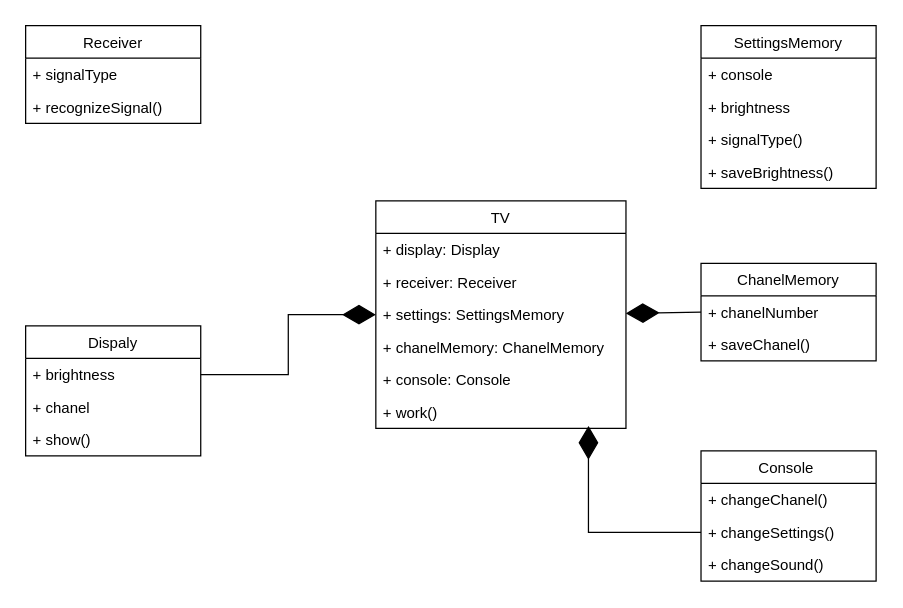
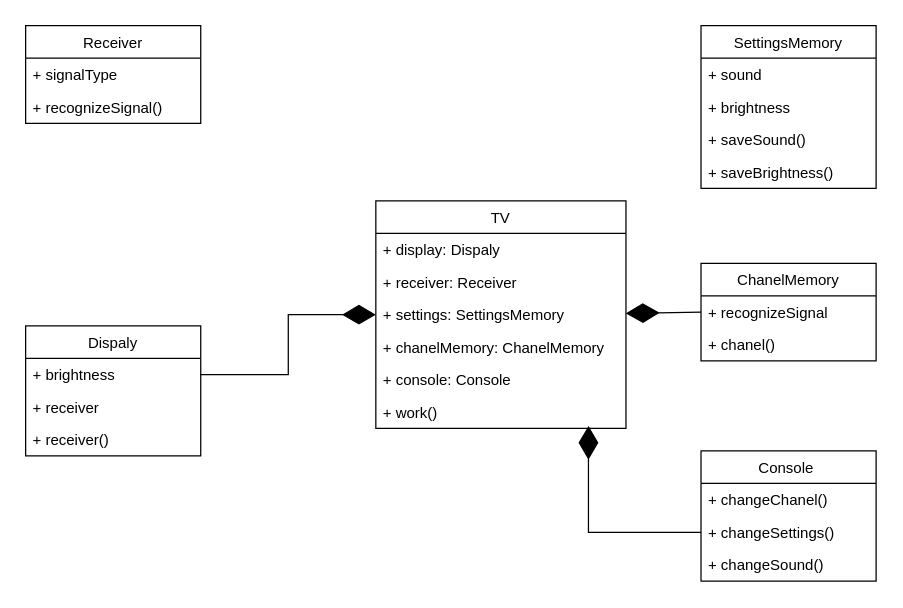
node "+ console": label "+ console" -> "+ sound"
node "+ signalType()": label "+ signalType()" -> "+ saveSound()"
node "+ display: Display": label "+ display: Display" -> "+ display: Dispaly"
node "+ chanelNumber": label "+ chanelNumber" -> "+ recognizeSignal"
node "+ saveChanel()": label "+ saveChanel()" -> "+ chanel()"
node "+ chanel": label "+ chanel" -> "+ receiver"
node "+ show()": label "+ show()" -> "+ receiver()"
